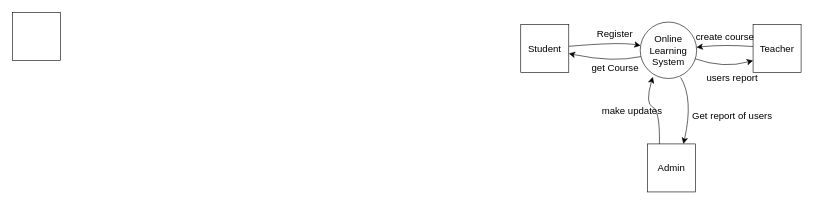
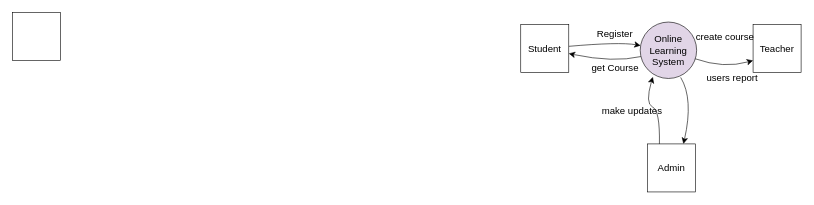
edge "Teacher" -> "Online Learning System": removed
node "Online Learning System": fillcolor #ffffff -> #e1d5e7
node "Get report of users": removed
